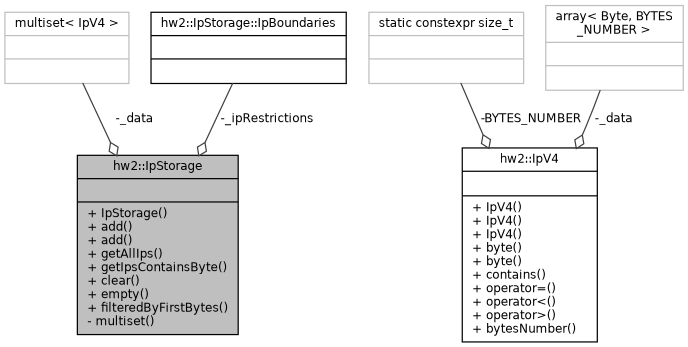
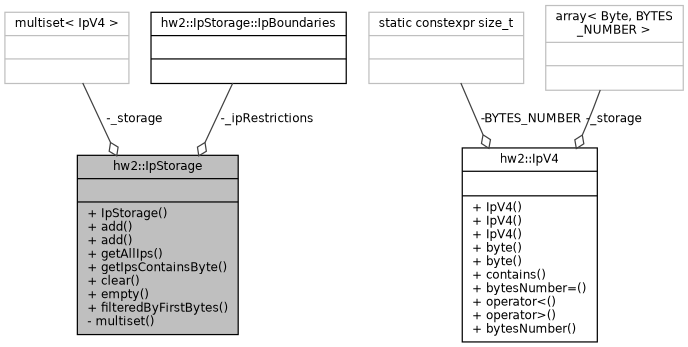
edge "multiset< IpV4 >" -> "hw2::IpStorage": label " -_data" -> " -_storage"
edge "array< Byte, BYTES" -> "hw2::IpV4": label " -_data" -> " -_storage"
node "hw2::IpV4": text "+ operator=()" -> "+ bytesNumber=()"
